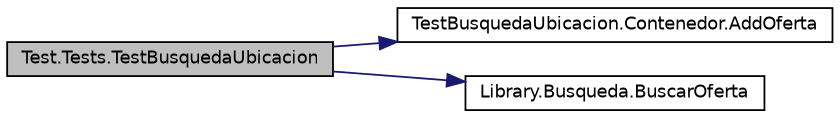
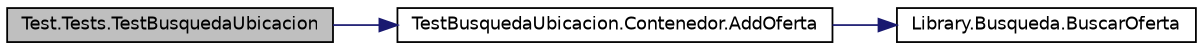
edge "Test.Tests.TestBusquedaUbicacion" -> "Library.Busqueda.BuscarOferta": now "TestBusquedaUbicacion.Contenedor.AddOferta" -> "Library.Busqueda.BuscarOferta"
